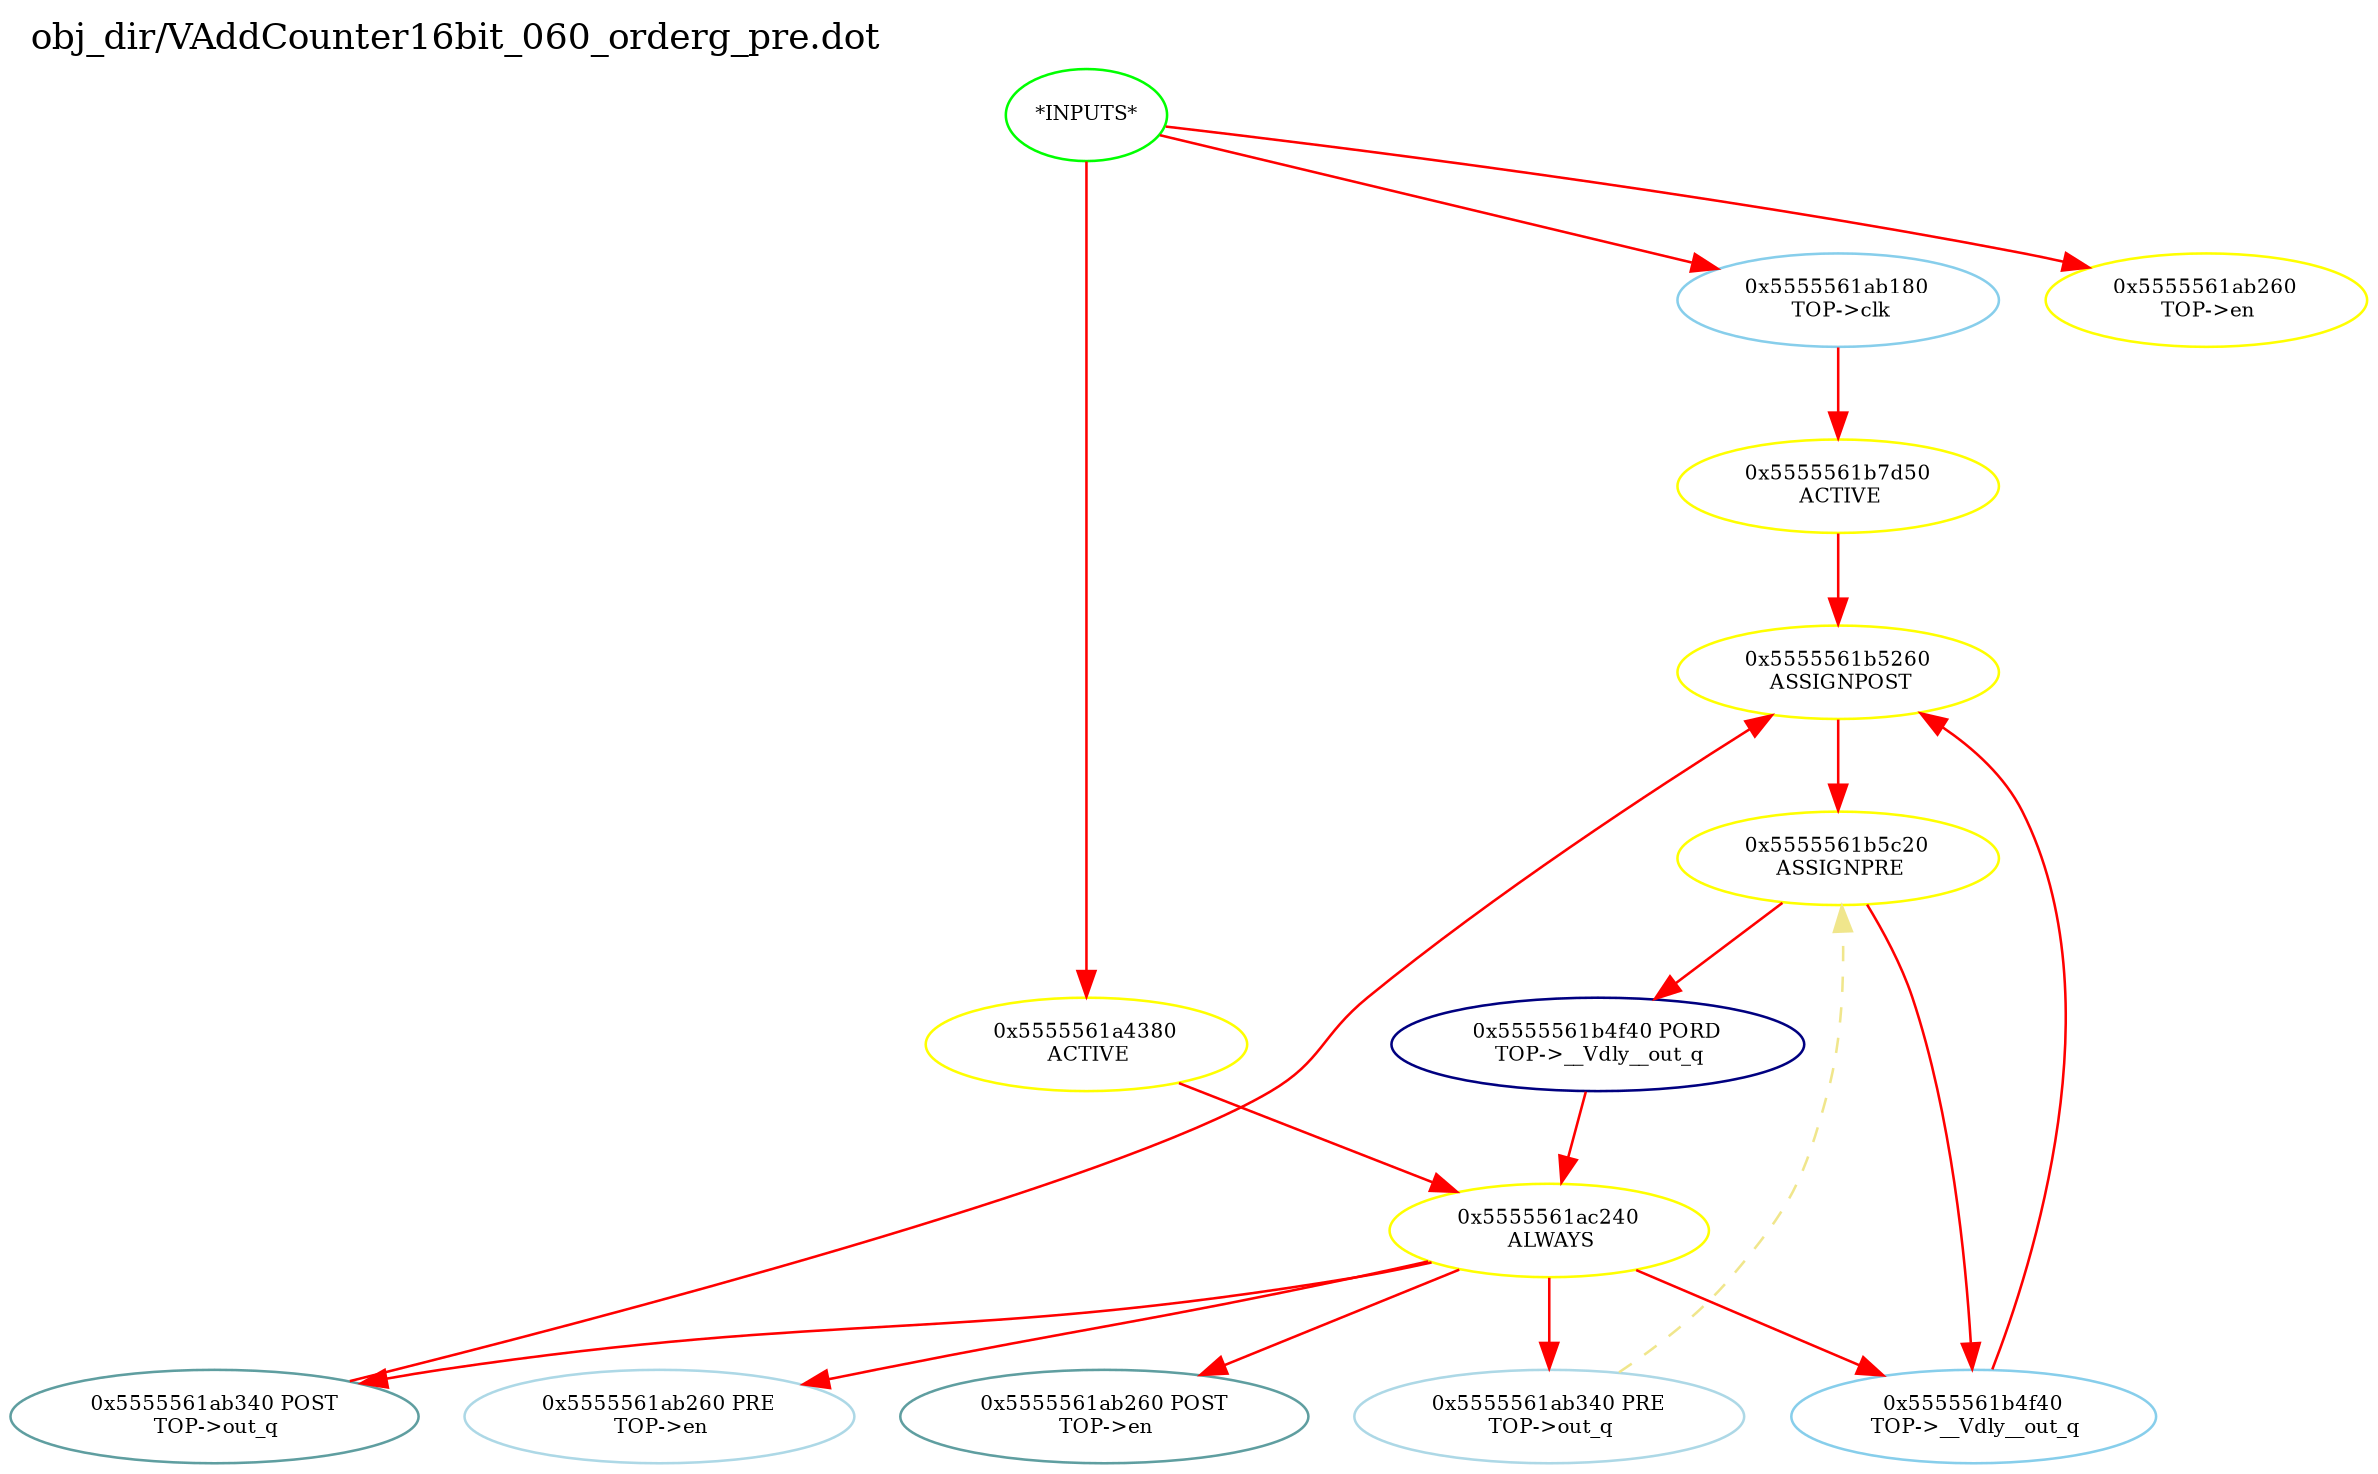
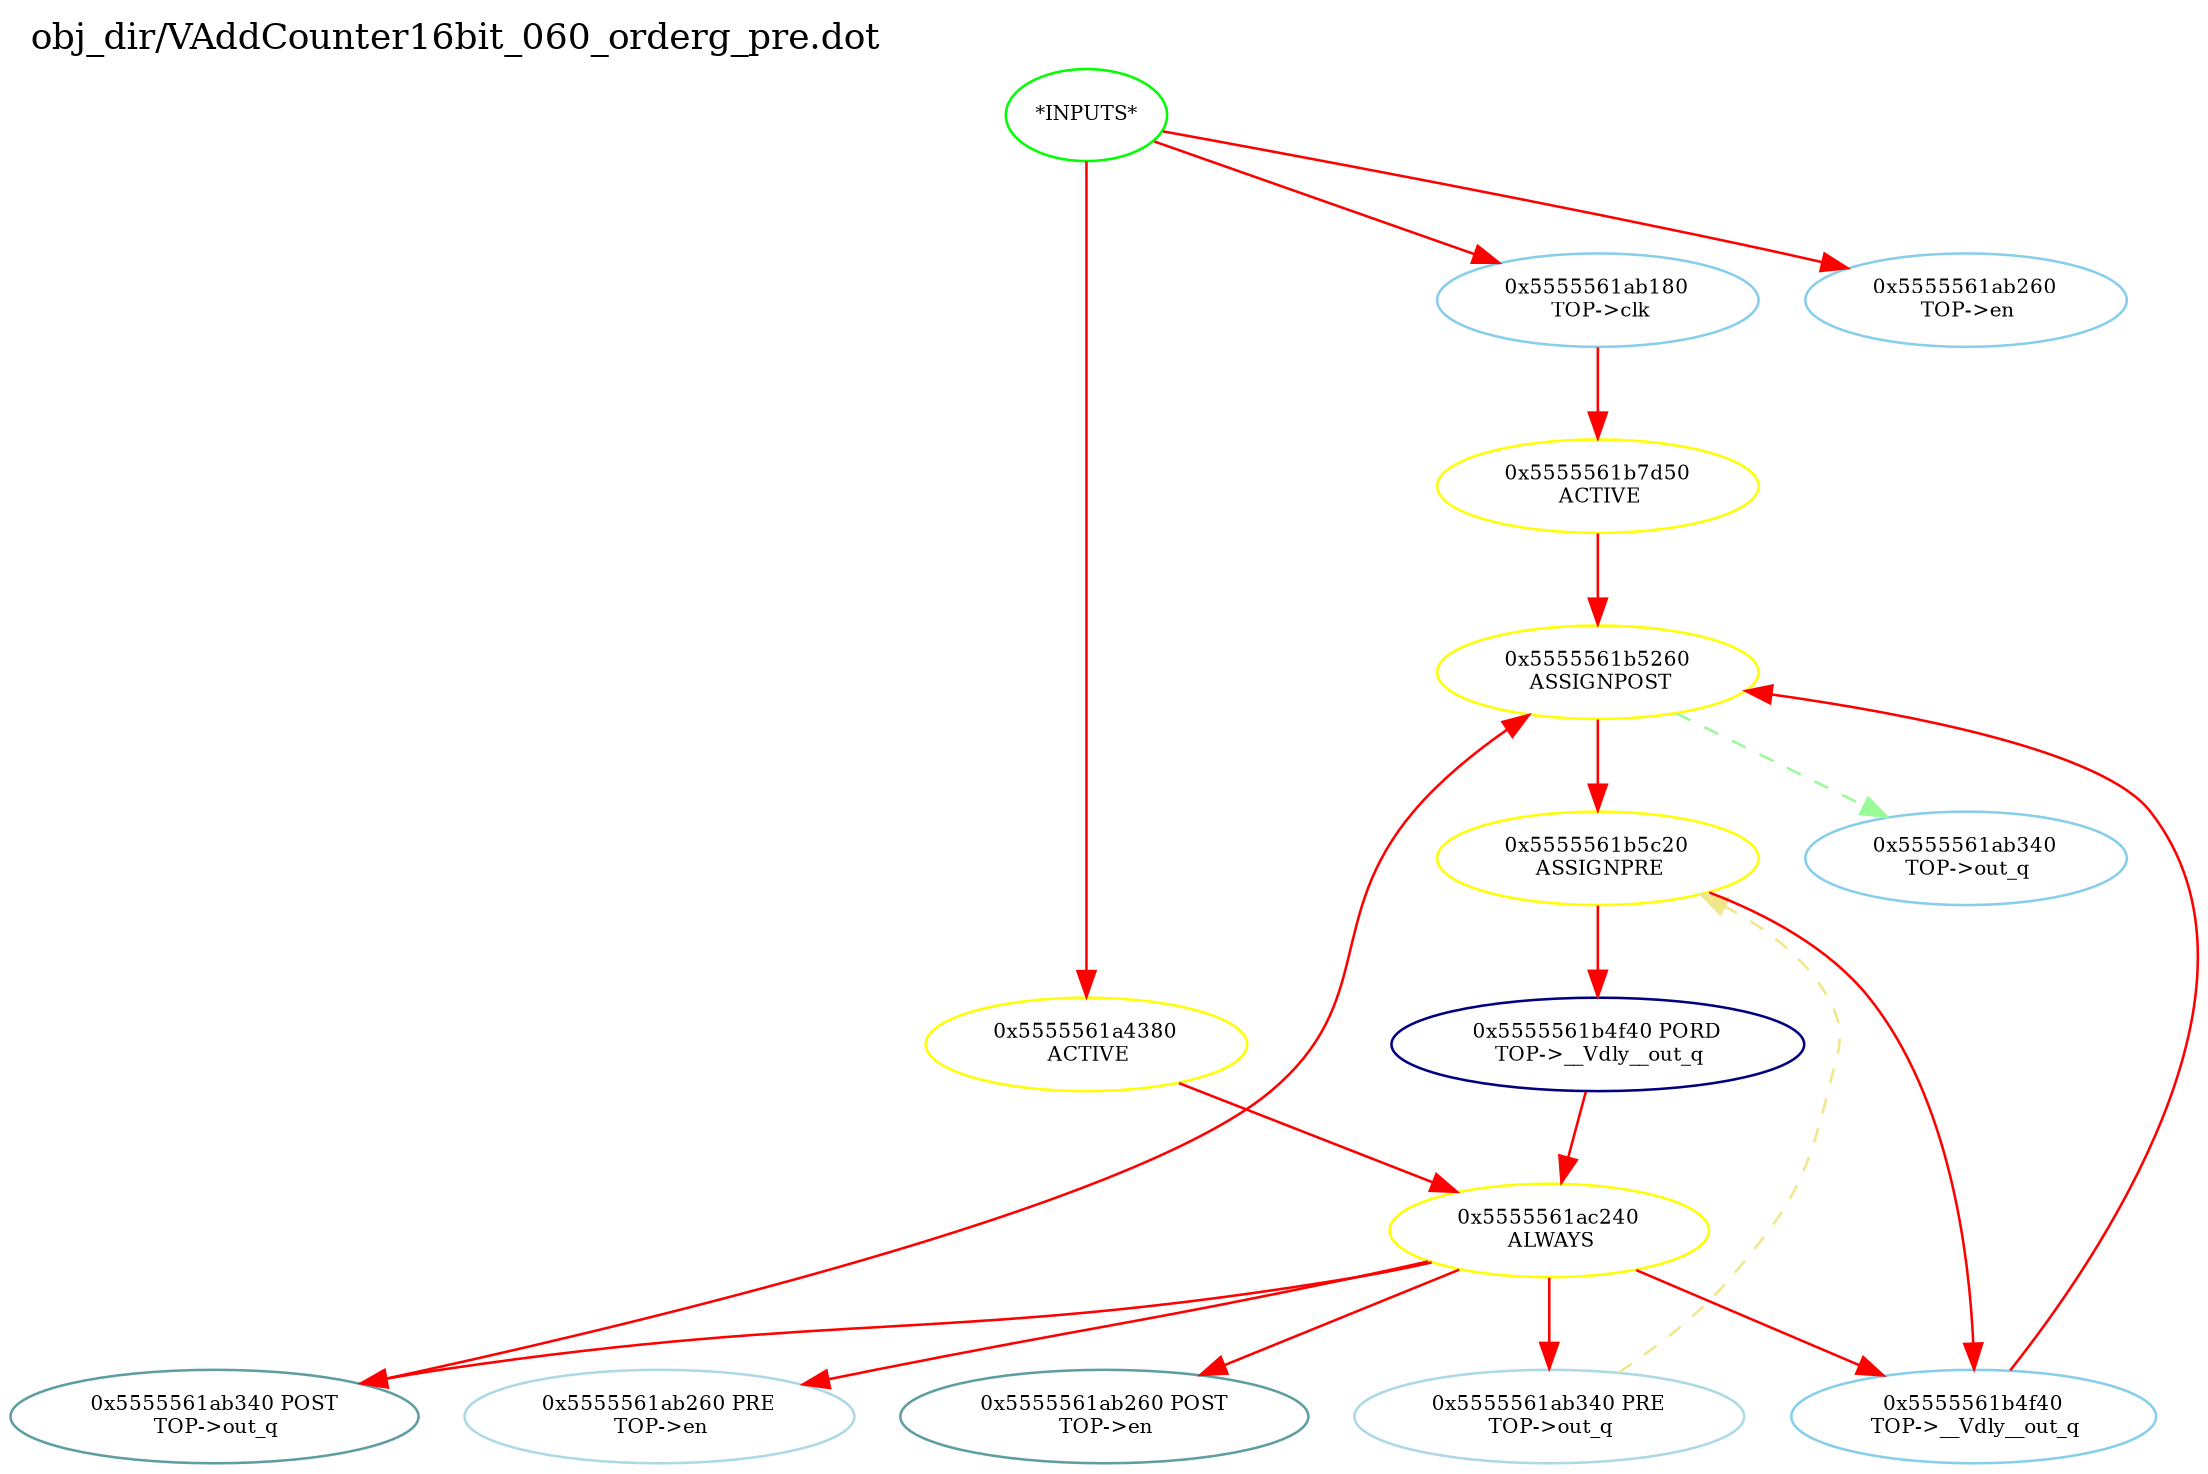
node "0x5555561ab260 TOP->en": color yellow -> skyblue
node "0x5555561ab340 TOP->out_q": added
